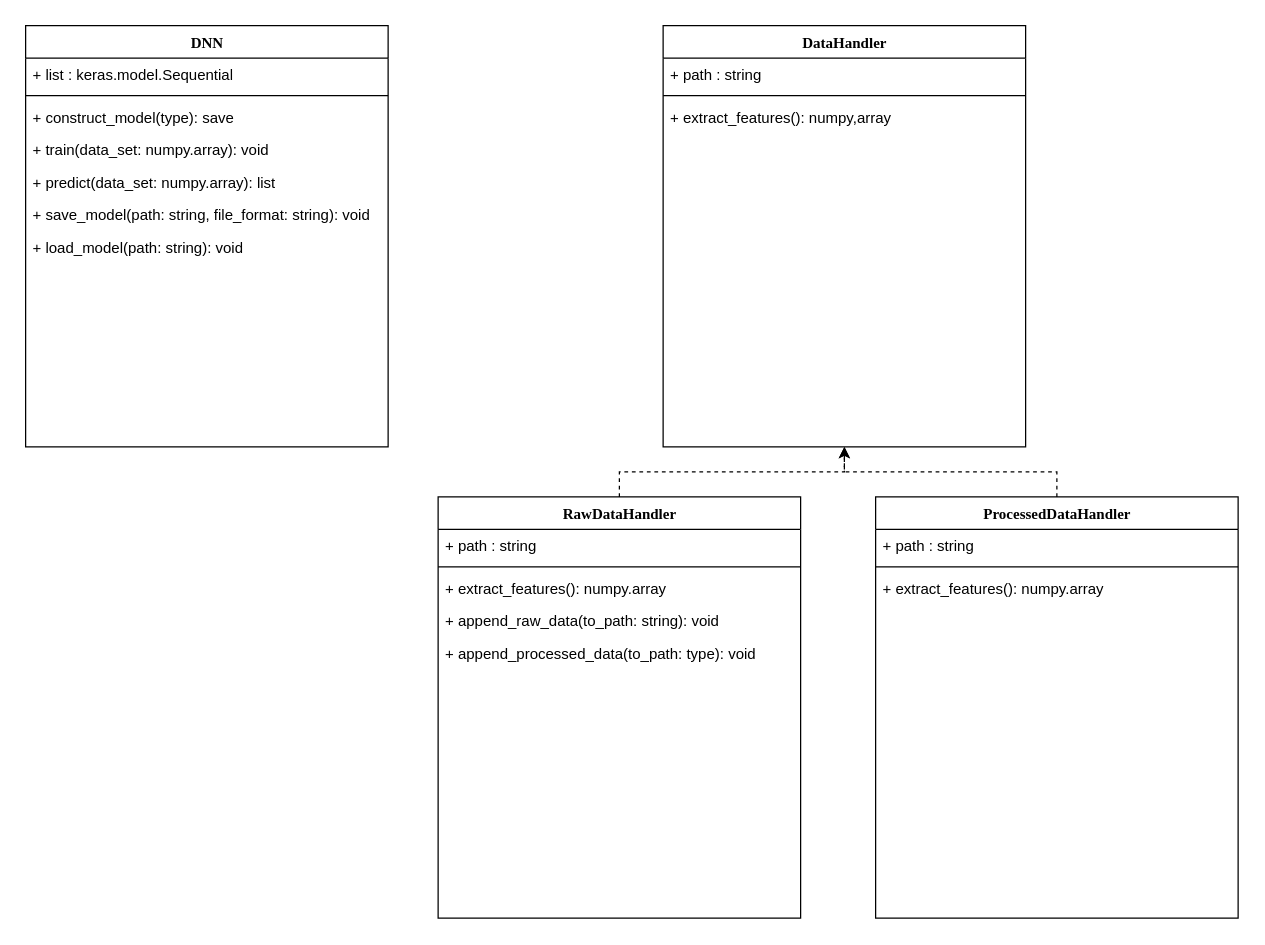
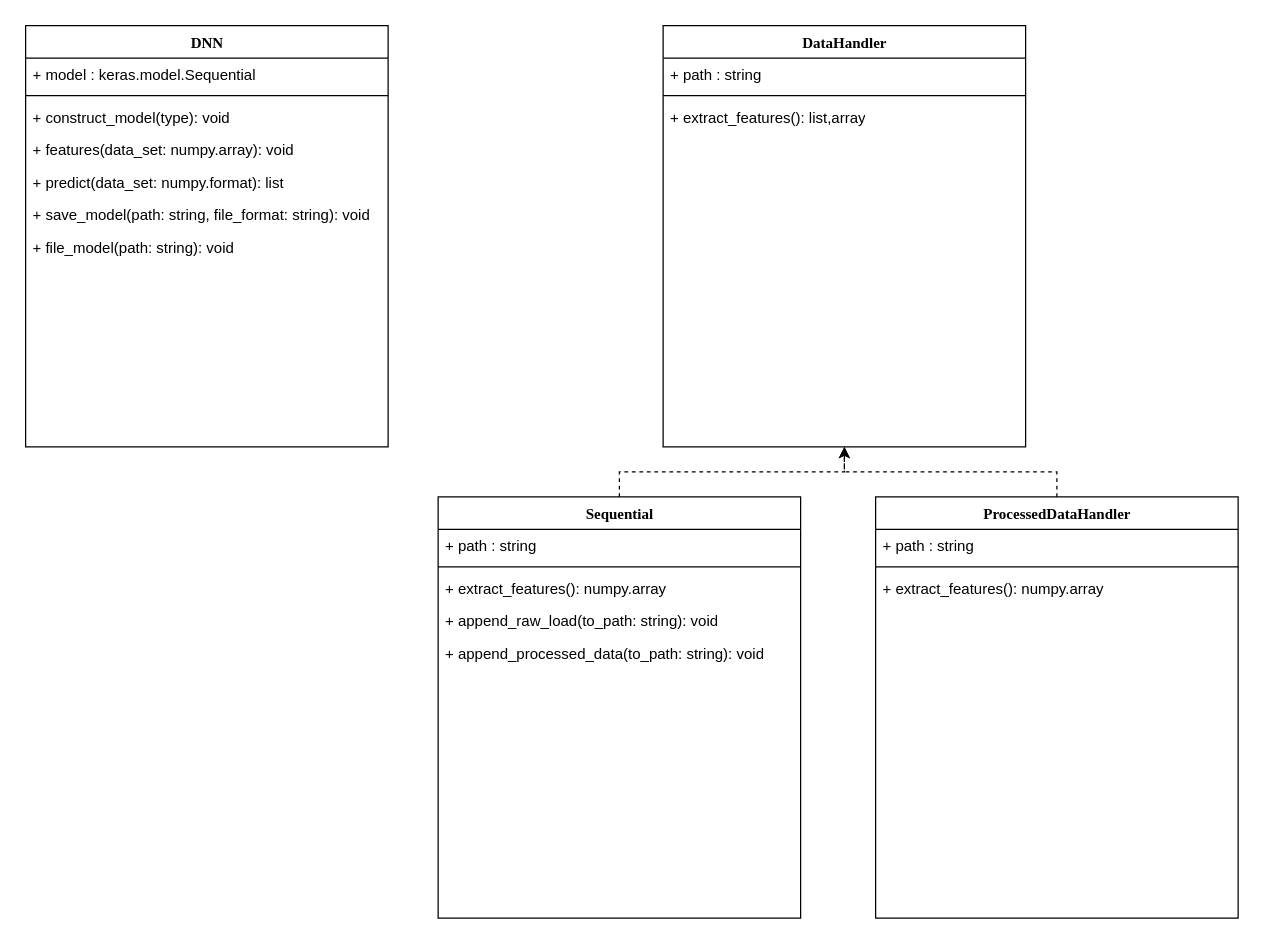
node "+ list : keras.model.Sequential": label "+ list : keras.model.Sequential" -> "+ model : keras.model.Sequential"
node "+ construct_model(type): save": label "+ construct_model(type): save" -> "+ construct_model(type): void"
node "+ extract_features(): numpy,array": label "+ extract_features(): numpy,array" -> "+ extract_features(): list,array"
node "+ train(data_set: numpy.array): void": label "+ train(data_set: numpy.array): void" -> "+ features(data_set: numpy.array): void"
node "+ predict(data_set: numpy.array): list": label "+ predict(data_set: numpy.array): list" -> "+ predict(data_set: numpy.format): list"
node "+ load_model(path: string): void": label "+ load_model(path: string): void" -> "+ file_model(path: string): void"
node "RawDataHandler": label "RawDataHandler" -> "Sequential"
node "+ append_raw_data(to_path: string): void": label "+ append_raw_data(to_path: string): void" -> "+ append_raw_load(to_path: string): void"
node "+ append_processed_data(to_path: type): void": label "+ append_processed_data(to_path: type): void" -> "+ append_processed_data(to_path: string): void"
